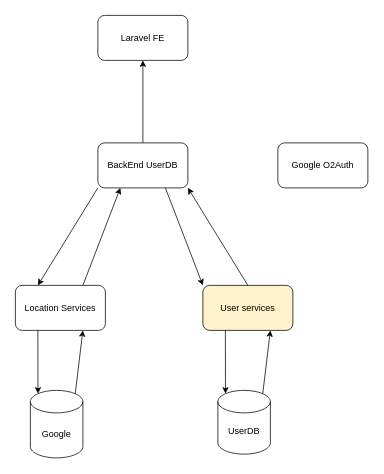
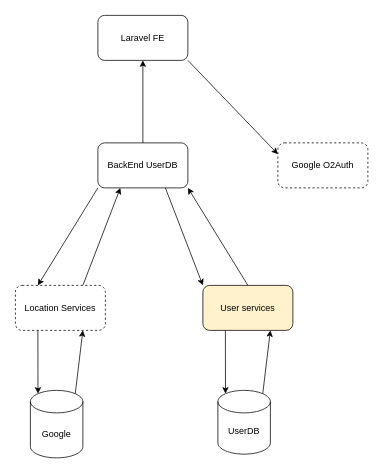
edge "Laravel FE" -> "Google O2Auth": added
node "Google O2Auth": style solid -> dashed
node "Location Services": style solid -> dashed
